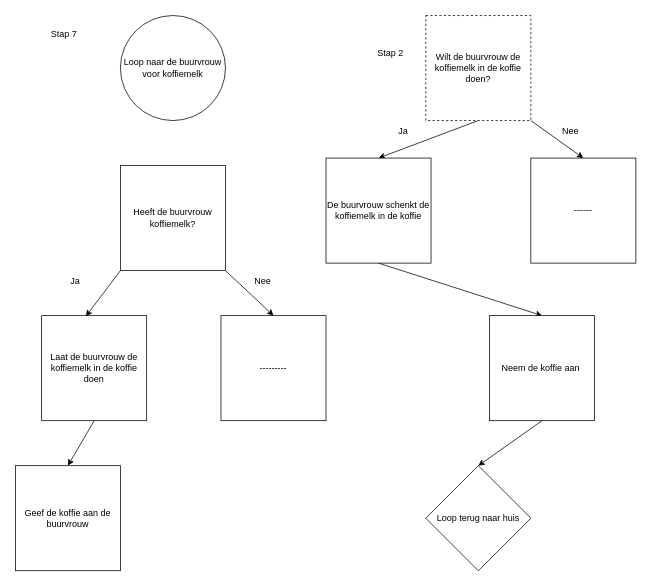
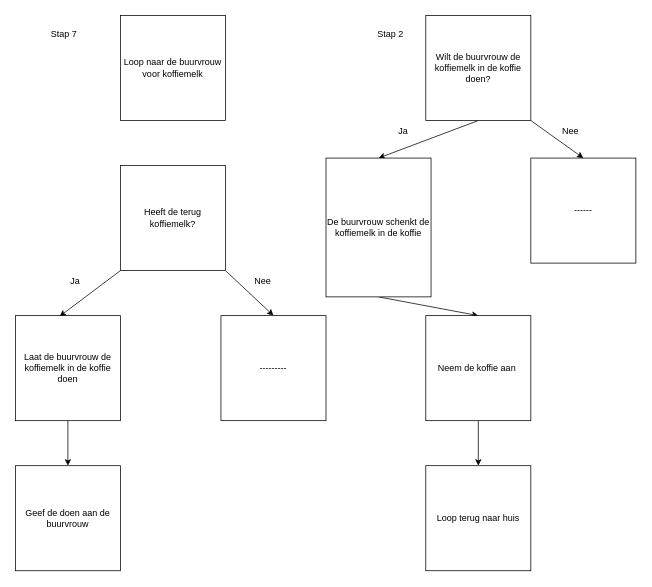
node "Stap 2": moved (390, 53) -> (390, 34)
node "Loop naar de buurvrouw voor koffiemelk": shape ellipse -> rectangle
node "Wilt de buurvrouw de koffiemelk in de koffie doen?": style dashed -> solid
node "De buurvrouw schenkt de koffiemelk in de koffie": size 105x105 -> 105x139
node "Heeft de buurvrouw koffiemelk?": label "Heeft de buurvrouw koffiemelk?" -> "Heeft de terug koffiemelk?"
node "Laat de buurvrouw de koffiemelk in de koffie doen": moved (94, 368) -> (68, 368)
node "Neem de koffie aan": moved (542, 368) -> (478, 368)
node "Geef de koffie aan de buurvrouw": label "Geef de koffie aan de buurvrouw" -> "Geef de doen aan de buurvrouw"
node "Loop terug naar huis": shape diamond -> rectangle
